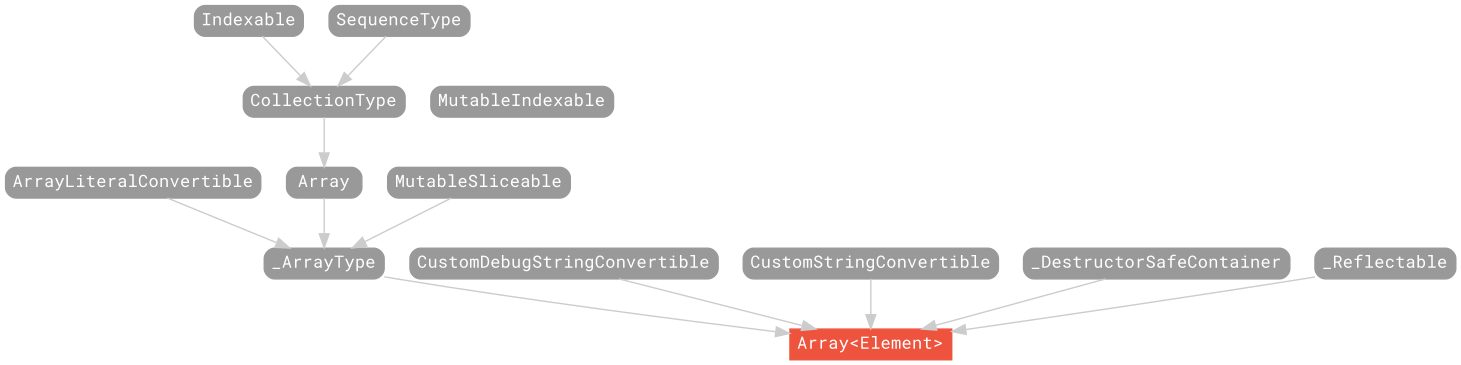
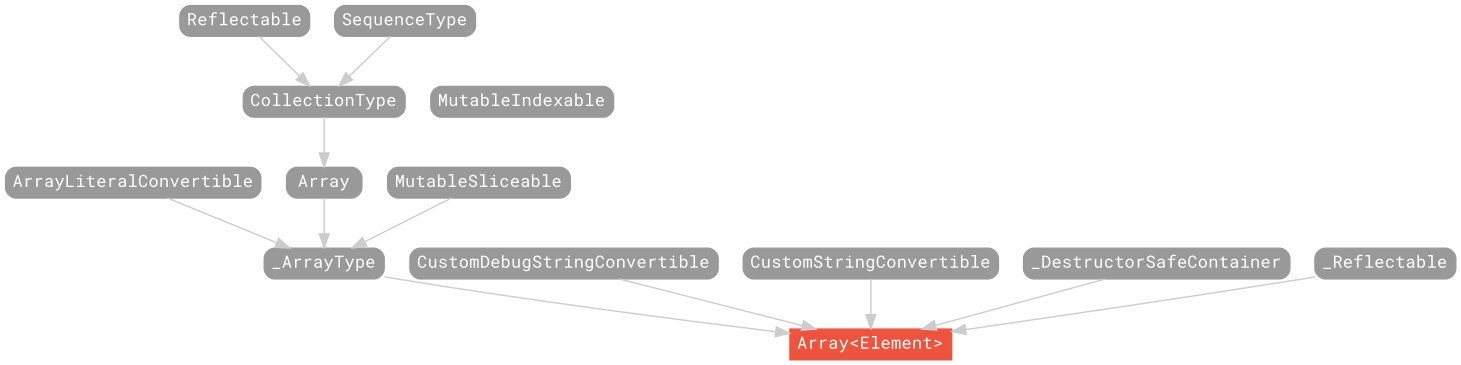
node "Indexable": label "Indexable" -> "Reflectable"
